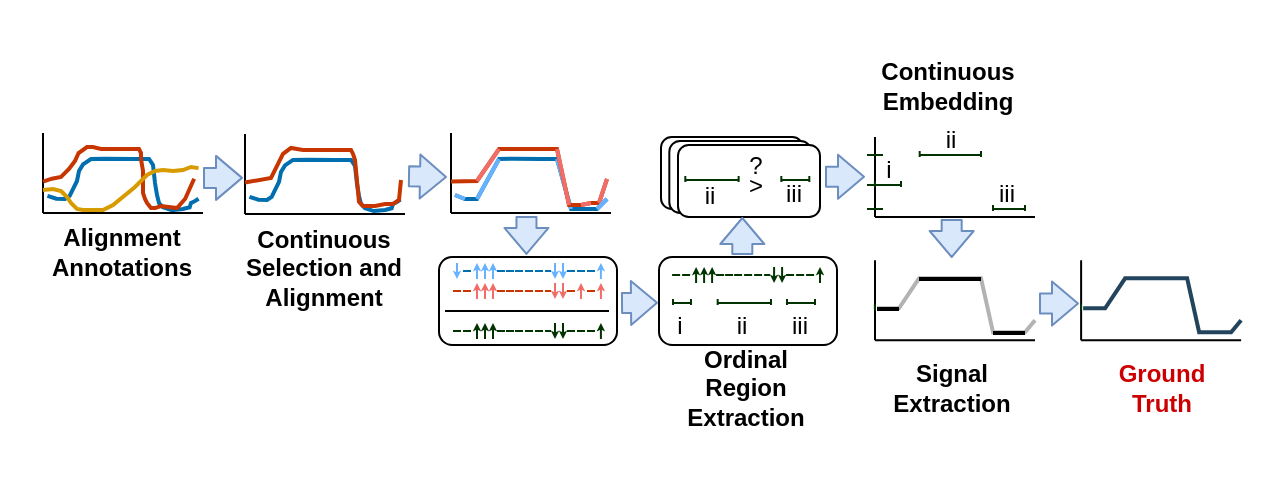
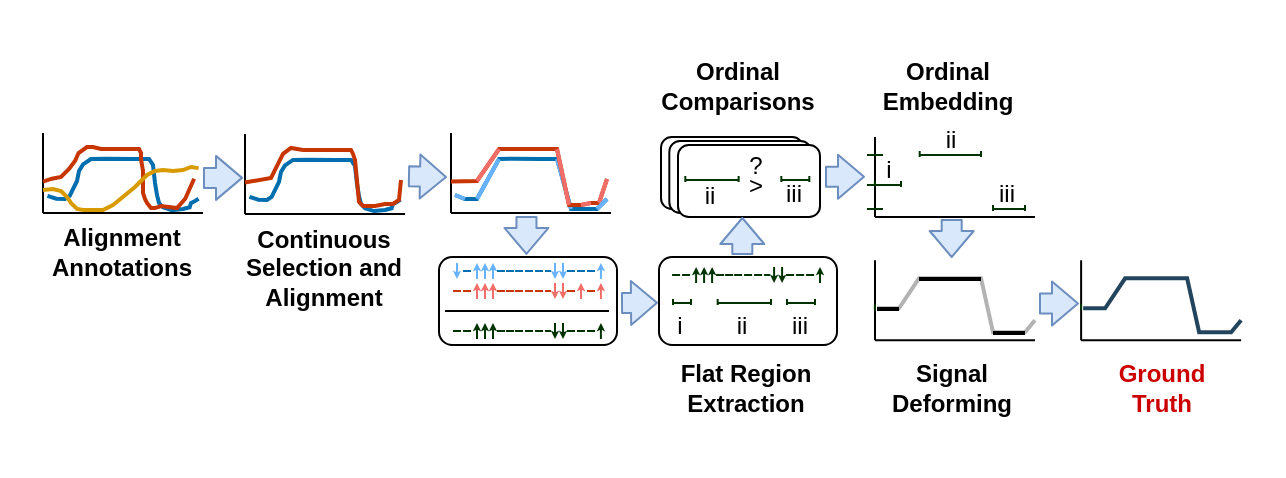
node "Ordinal Comparisons": added
node "Continuous Embedding": label "Continuous Embedding" -> "Ordinal Embedding"
node "Ordinal Region Extraction": label "Ordinal Region Extraction" -> "Flat Region Extraction"
node "Signal Extraction": label "Signal Extraction" -> "Signal Deforming"
